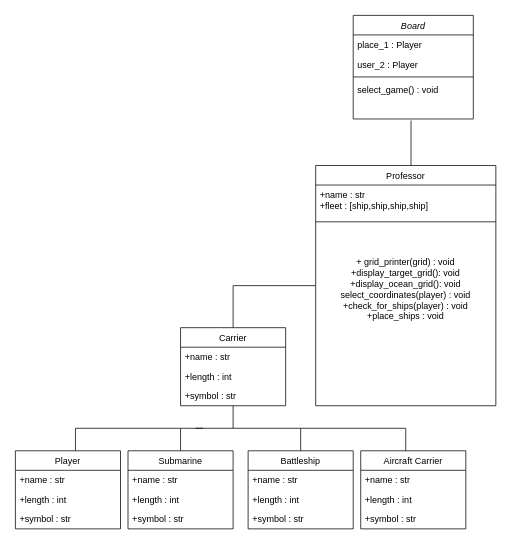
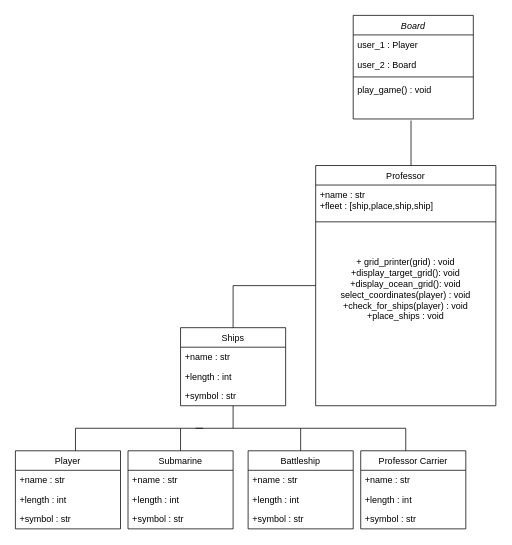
node "place_1 : Player": label "place_1 : Player" -> "user_1 : Player"
node "user_2 : Player": label "user_2 : Player" -> "user_2 : Board"
node "select_game() : void": label "select_game() : void" -> "play_game() : void"
node "+name : str +fleet : [ship,ship,ship,ship]": label "+name : str +fleet : [ship,ship,ship,ship]" -> "+name : str +fleet : [ship,place,ship,ship]"
node "Carrier": label "Carrier" -> "Ships"
node "Aircraft Carrier": label "Aircraft Carrier" -> "Professor Carrier"
